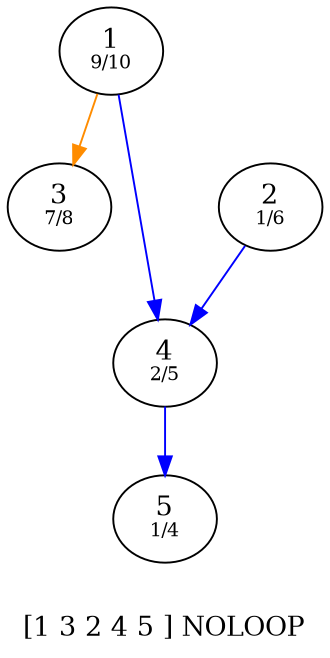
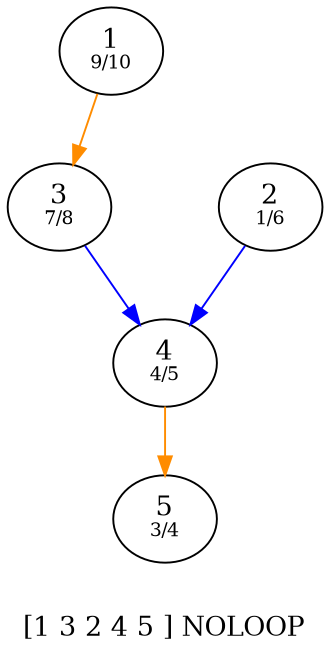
edge "1" -> "4": now "3" -> "4"
node "4": text "2/5" -> "4/5"
edge "4" -> "5": color blue -> darkorange
node "5": text "1/4" -> "3/4"
